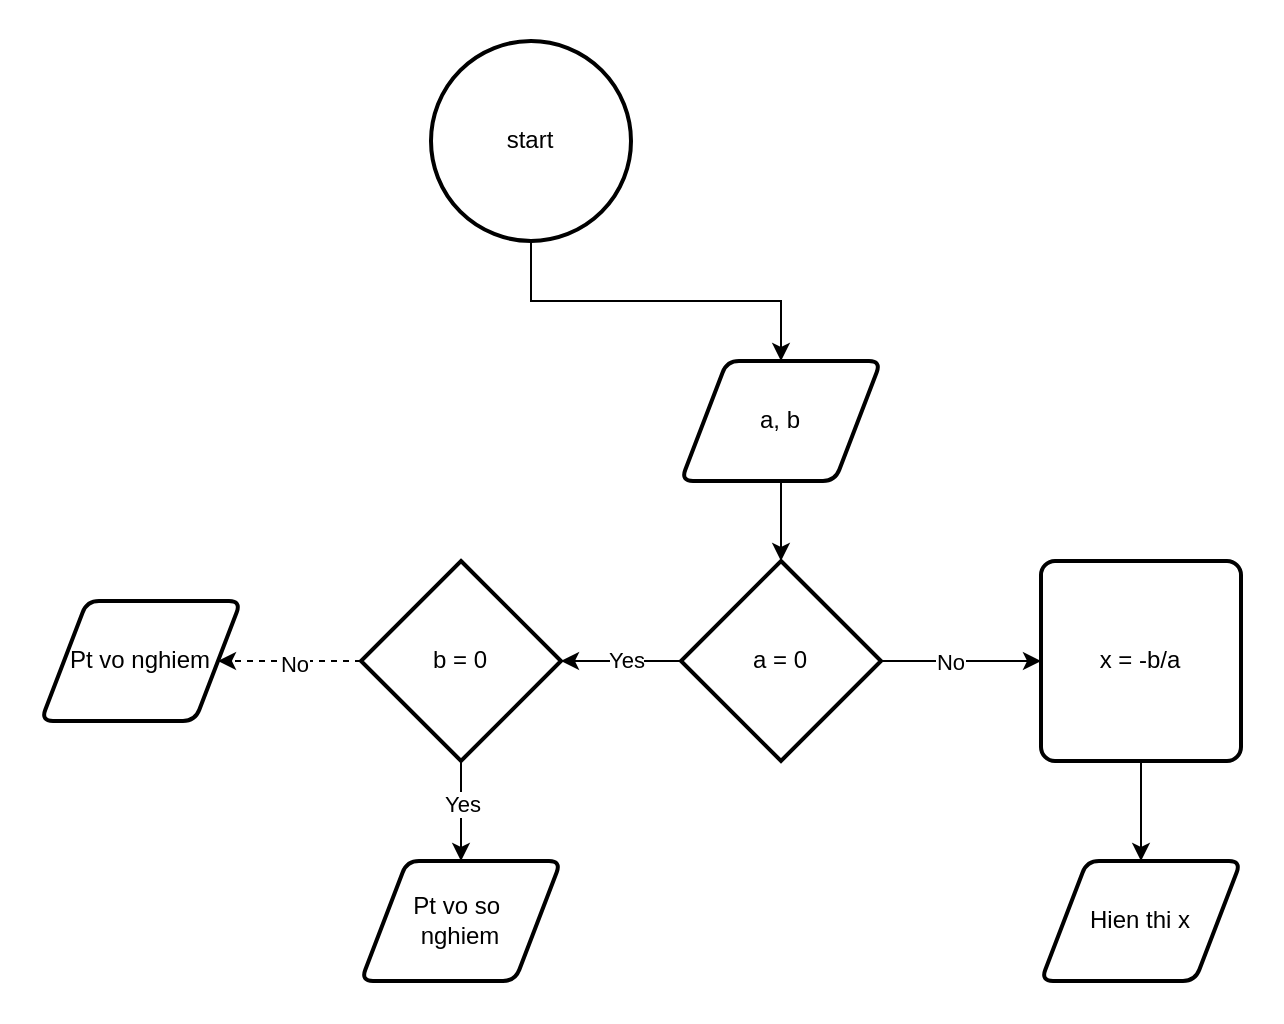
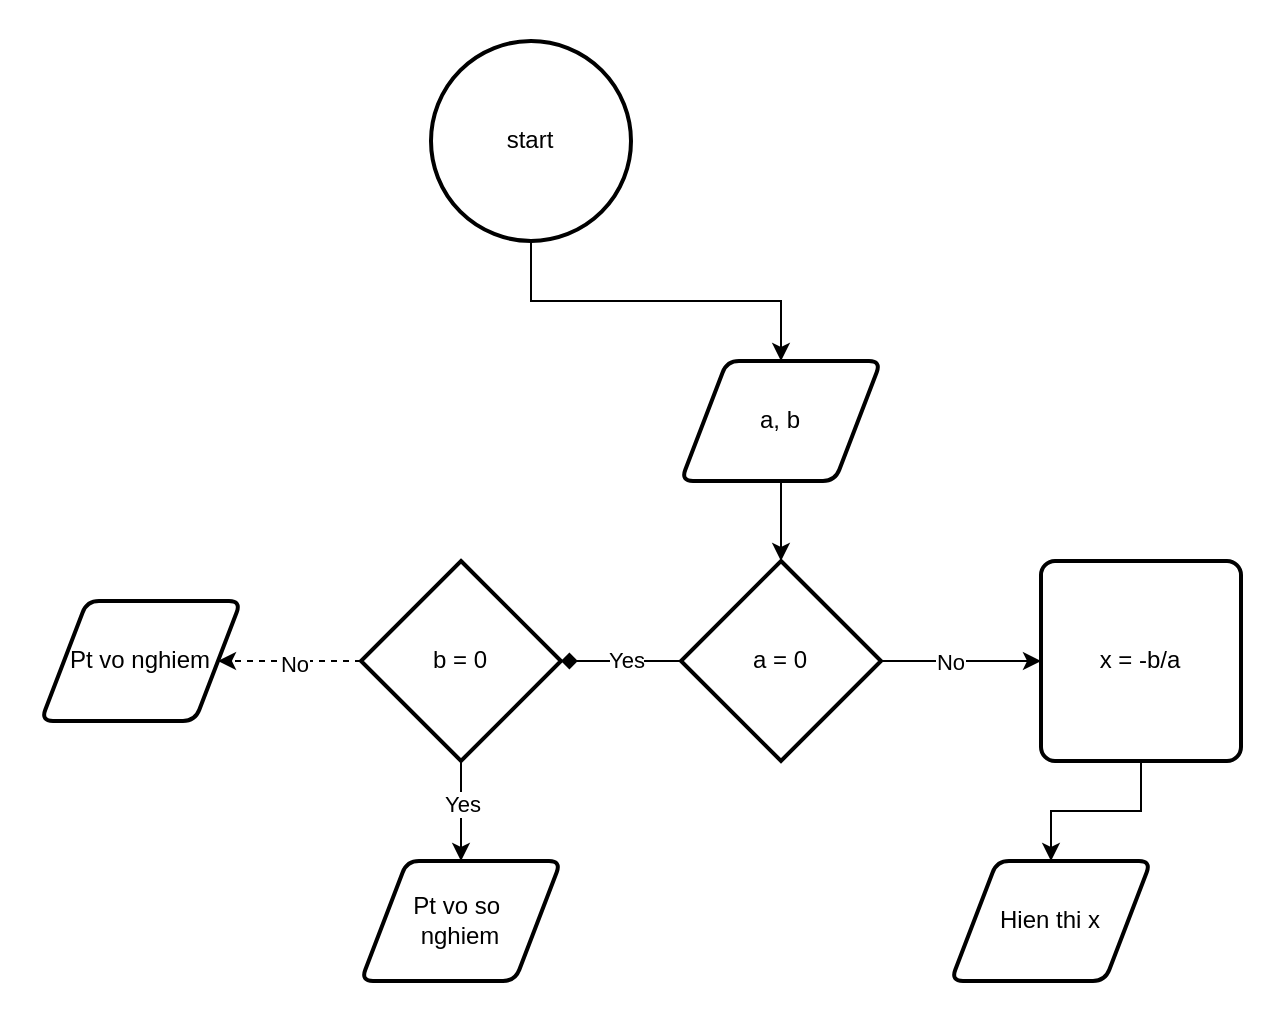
edge "a = 0" -> "b = 0": arrowhead classic -> diamond
node "Hien thi x": moved (1141, 921) -> (1051, 921)
